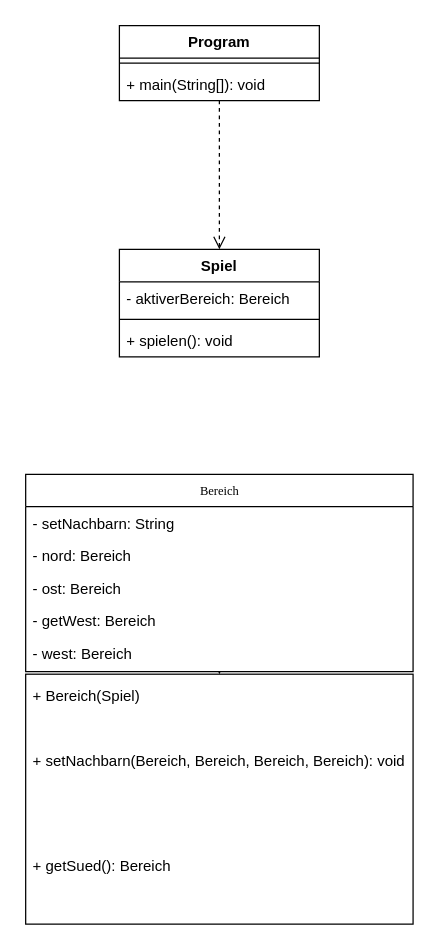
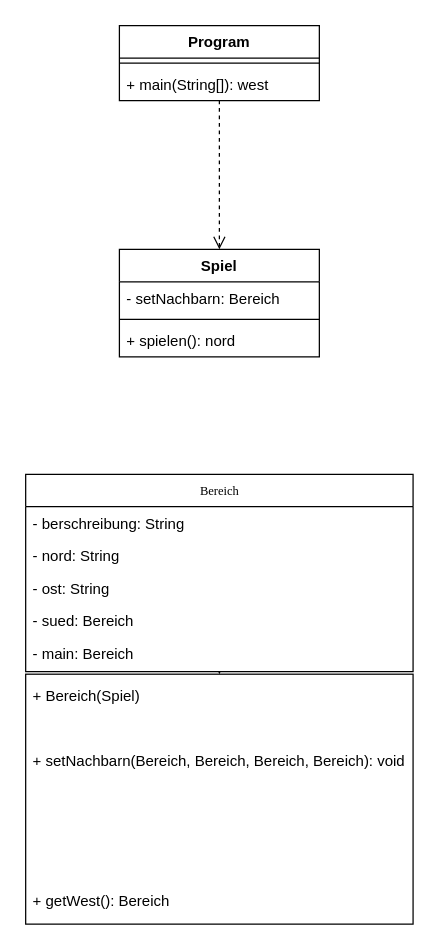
node "+ main(String[]): void": label "+ main(String[]): void" -> "+ main(String[]): west"
node "- aktiverBereich: Bereich": label "- aktiverBereich: Bereich" -> "- setNachbarn: Bereich"
node "+ spielen(): void": label "+ spielen(): void" -> "+ spielen(): nord"
node "- setNachbarn: String": label "- setNachbarn: String" -> "- berschreibung: String"
node "- nord: Bereich": label "- nord: Bereich" -> "- nord: String"
node "- ost: Bereich": label "- ost: Bereich" -> "- ost: String"
node "- getWest: Bereich": label "- getWest: Bereich" -> "- sued: Bereich"
node "- west: Bereich": label "- west: Bereich" -> "- main: Bereich"
node "+ getSued(): Bereich": removed
node "+ getWest(): Bereich": added
